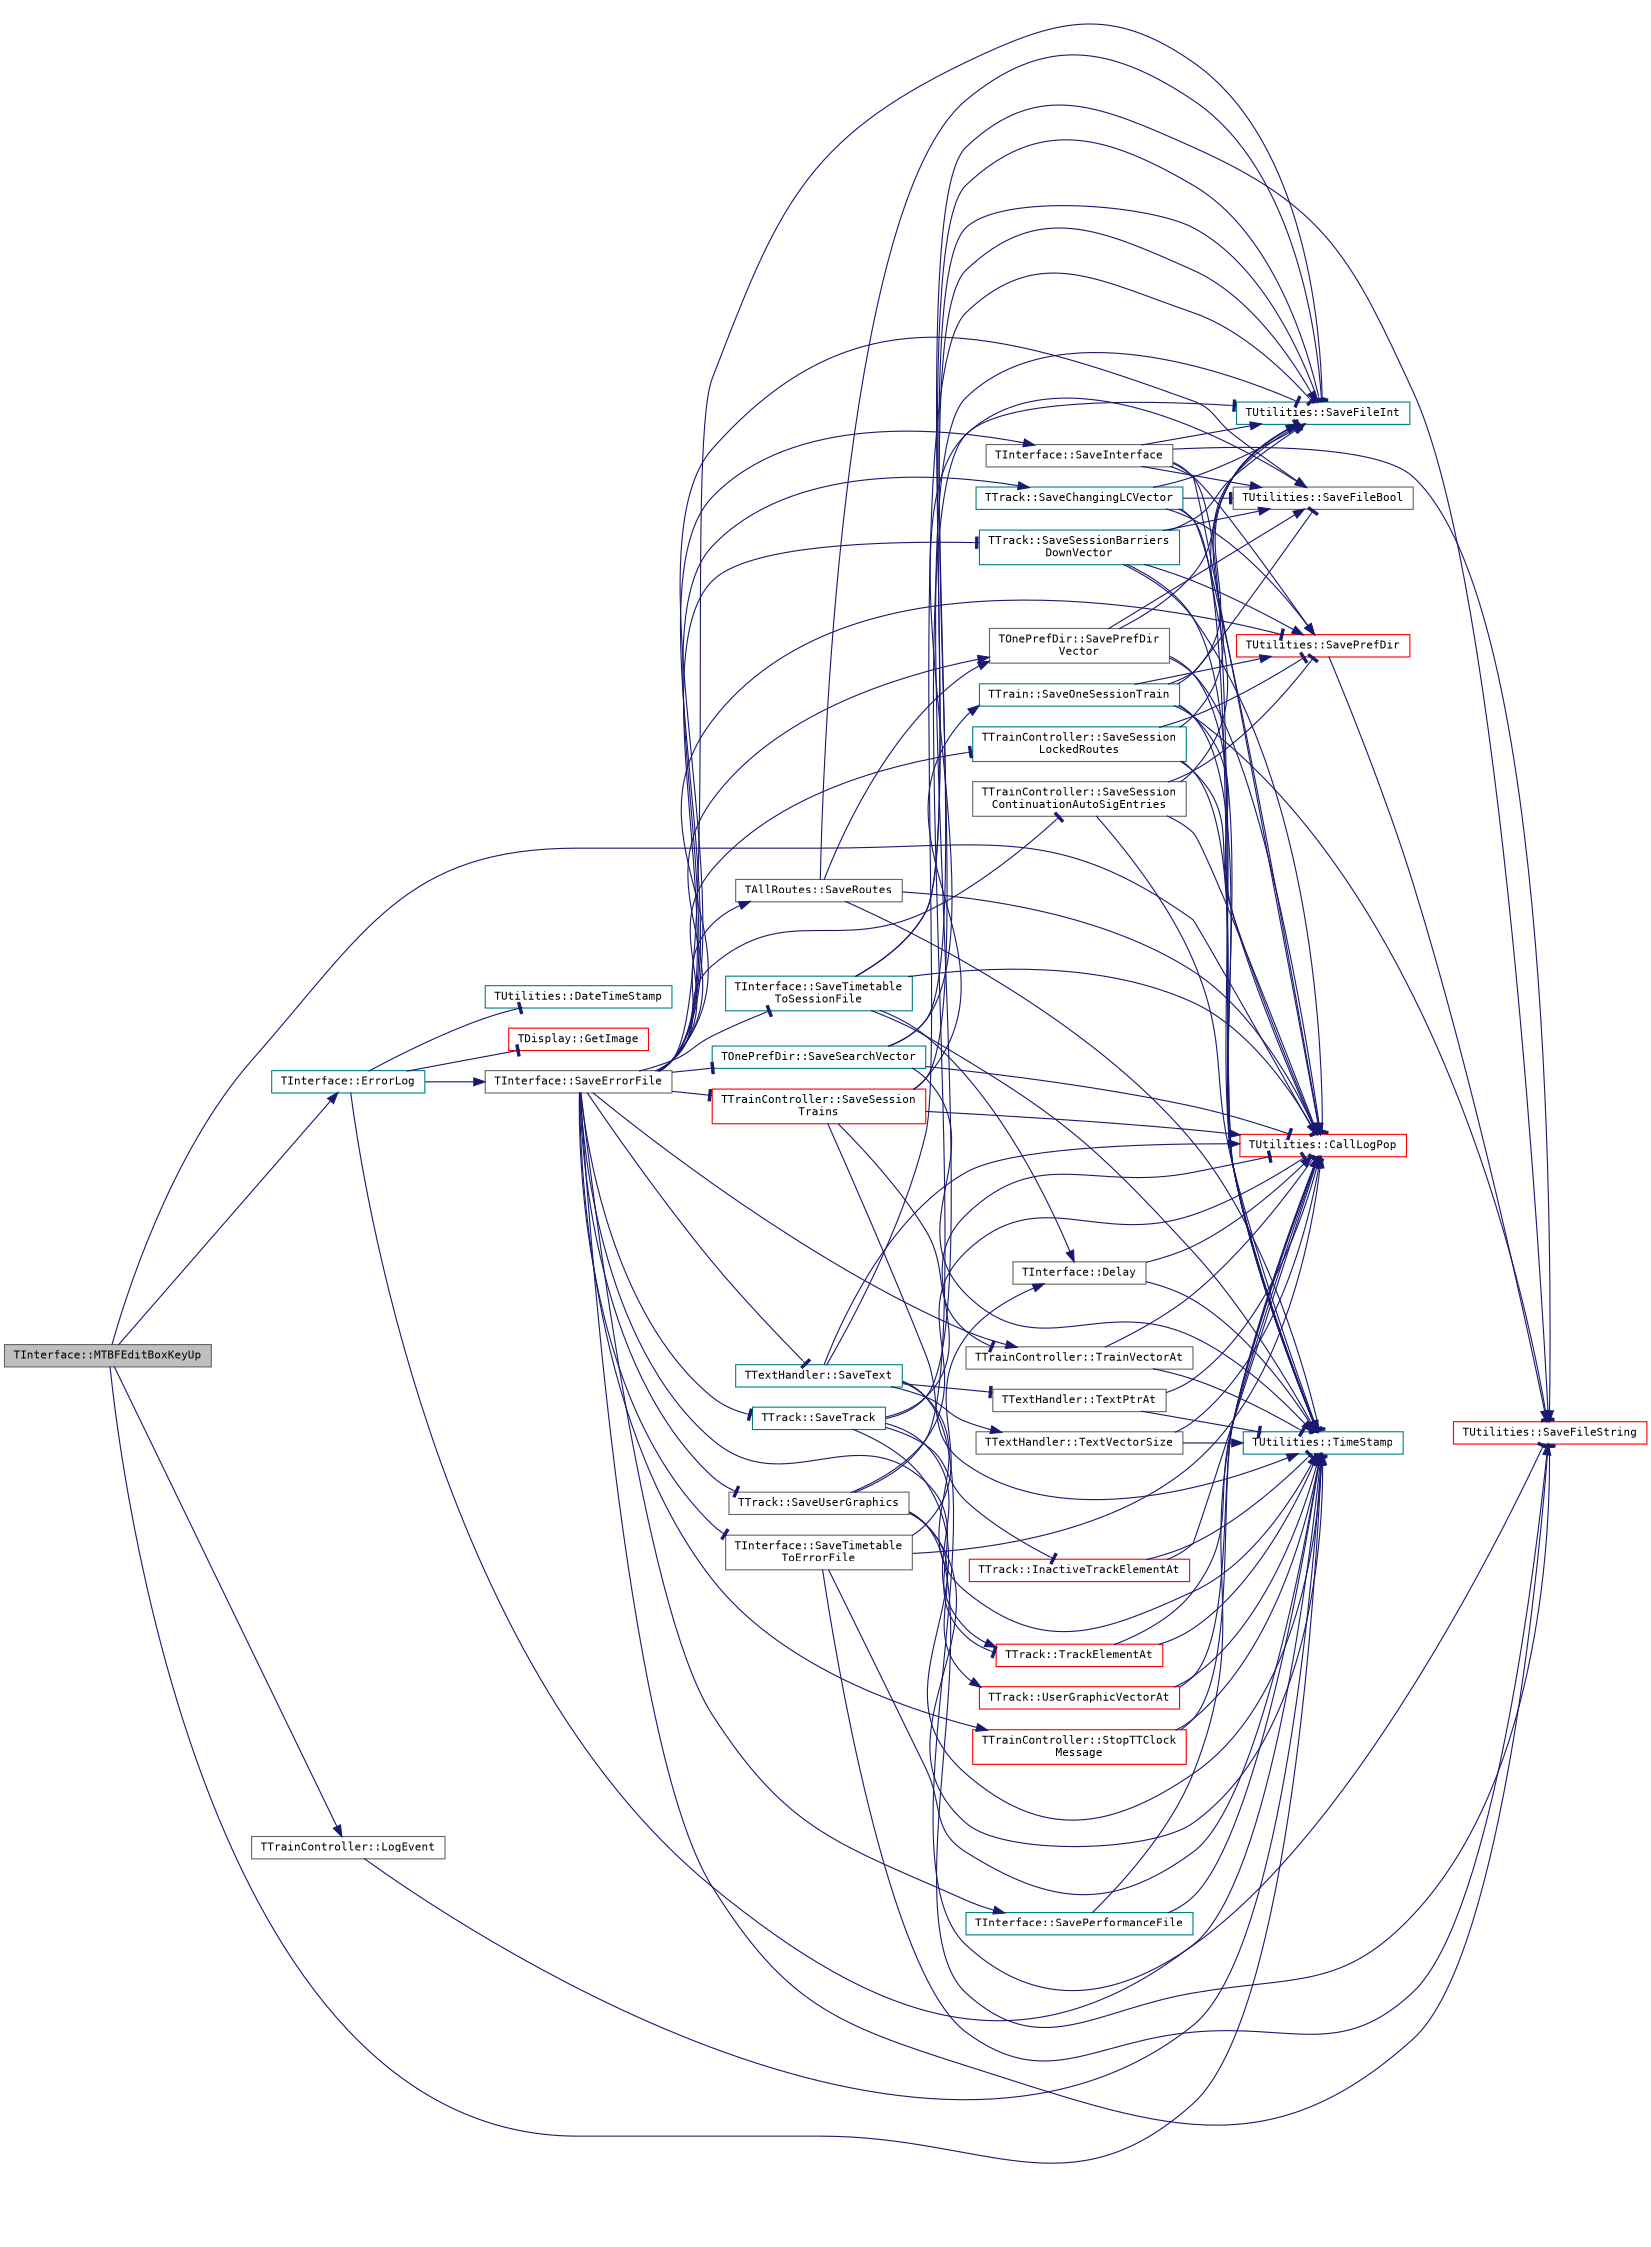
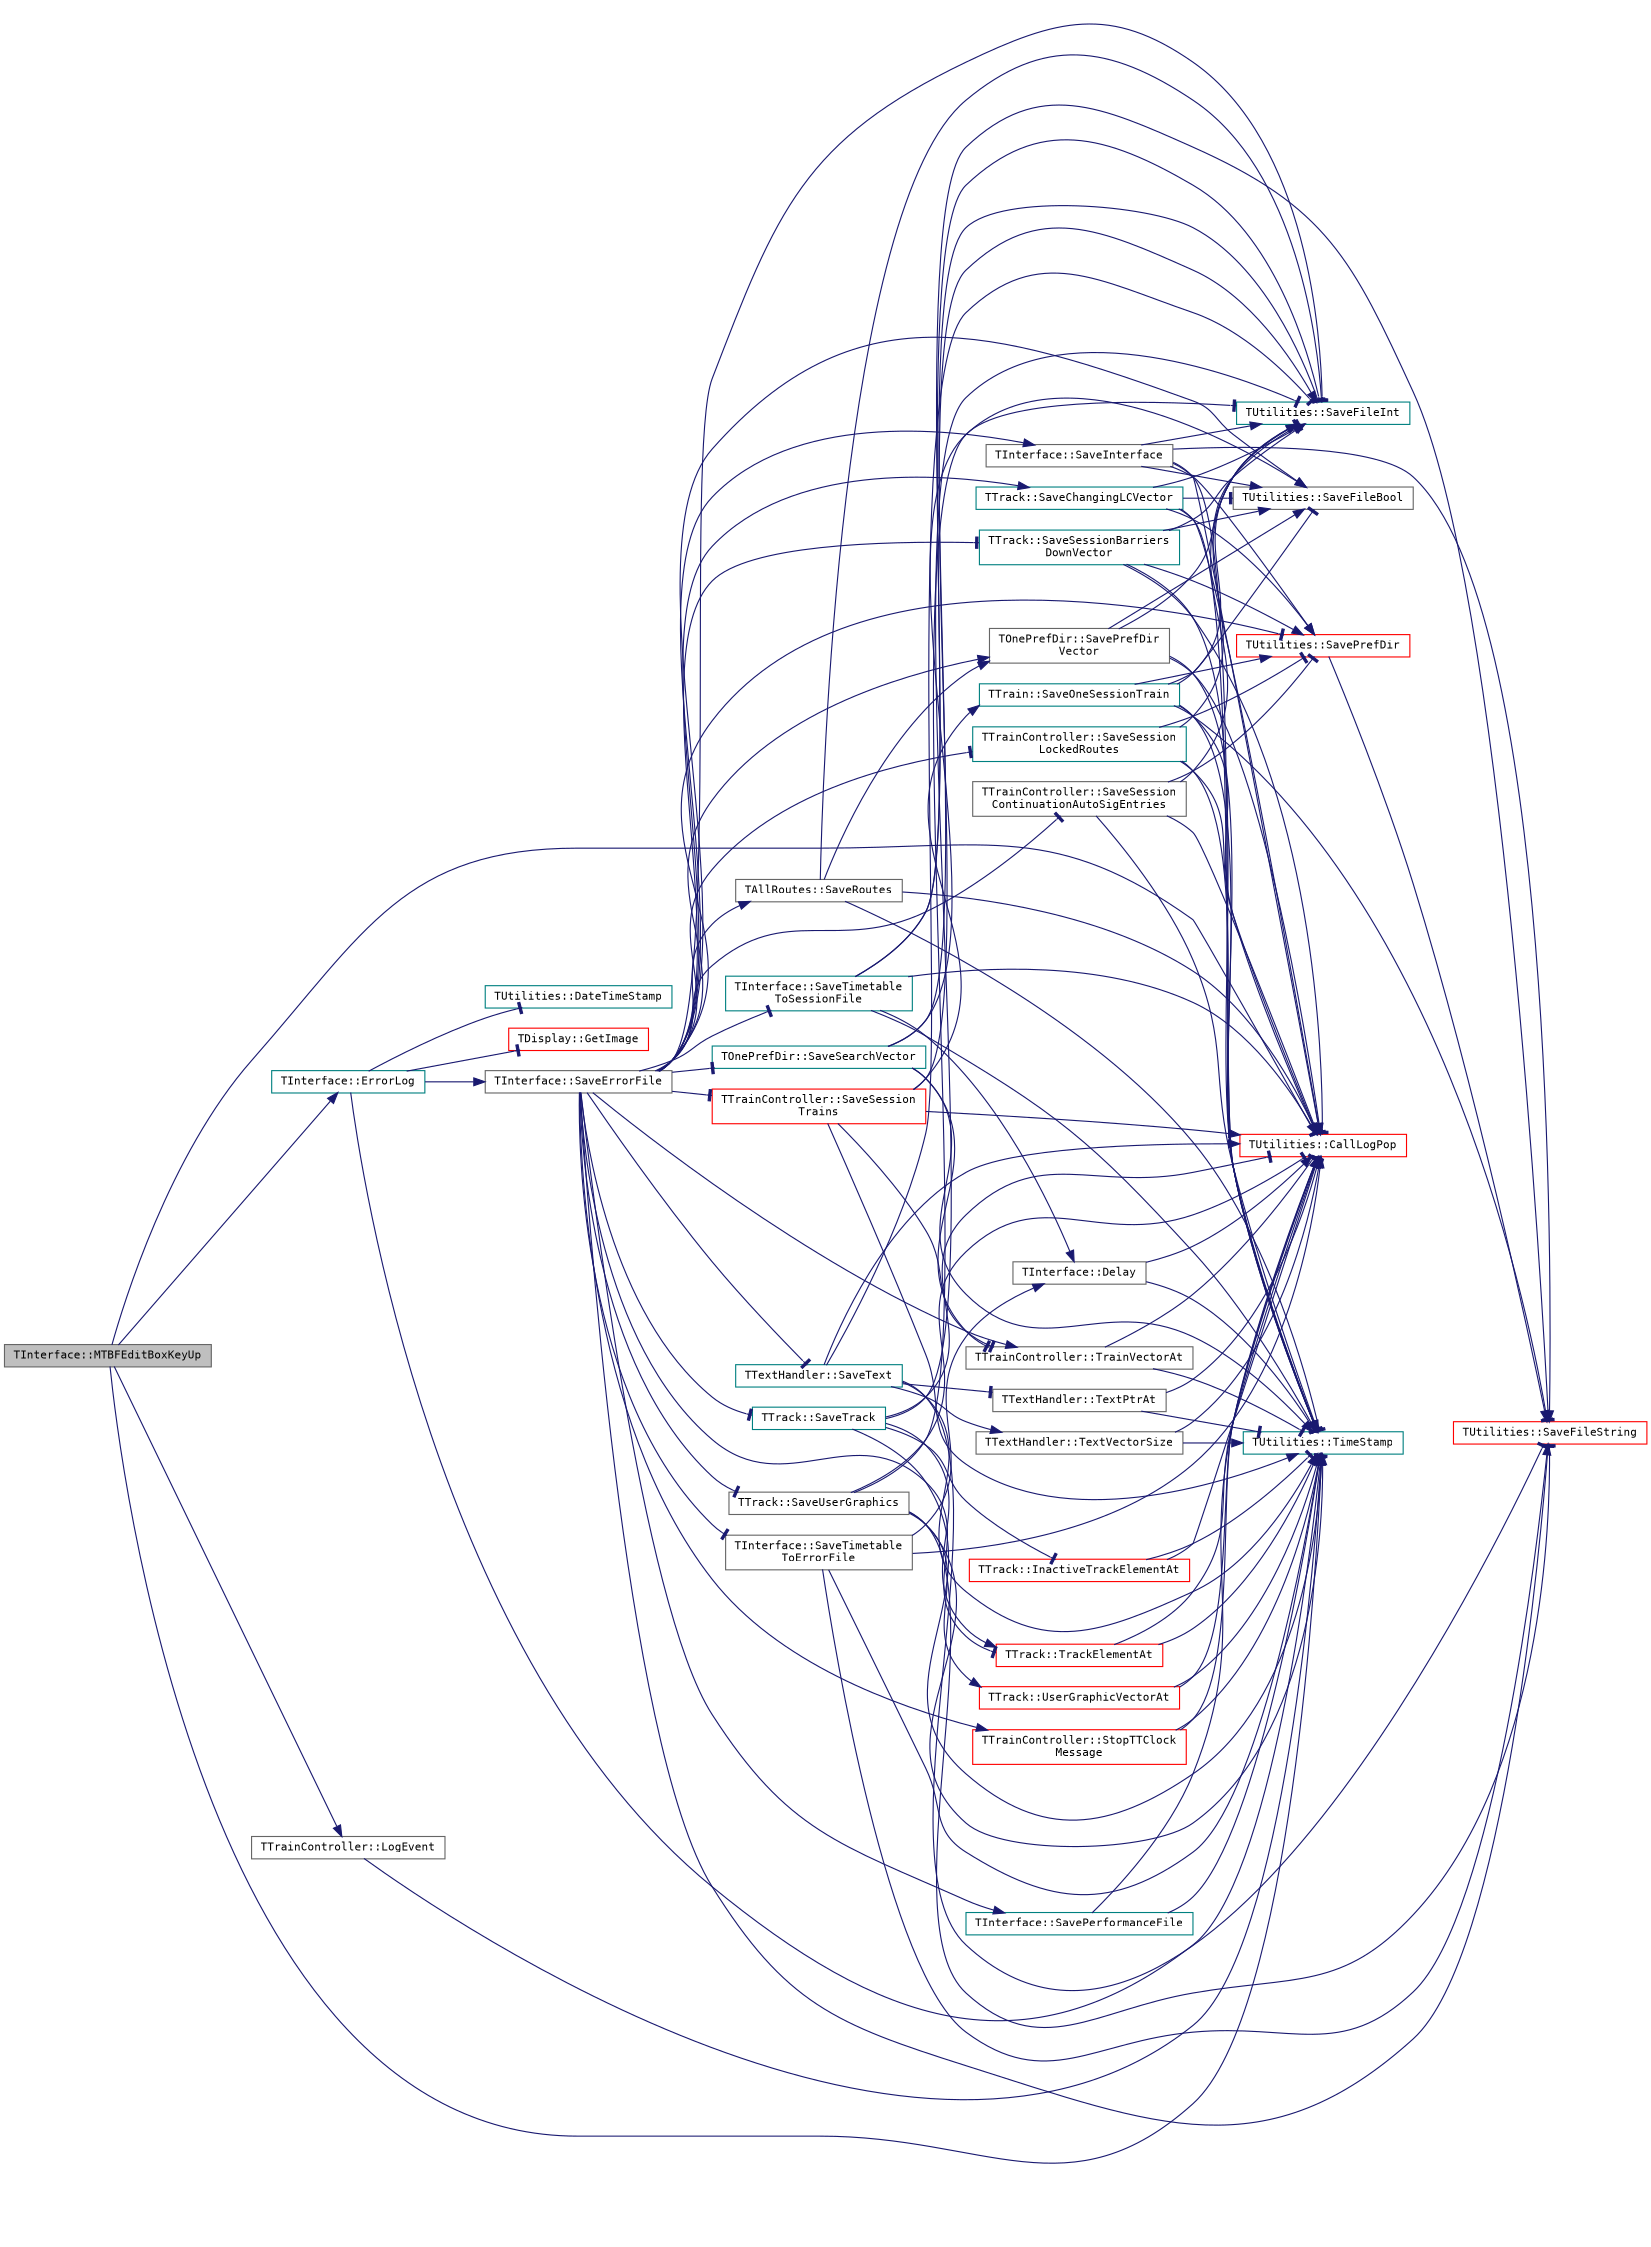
edge "TOnePrefDir::SaveSearchVector" -> "TUtilities::CallLogPop": now "TOnePrefDir::SaveSearchVector" -> "TTrainController::TrainVectorAt"
